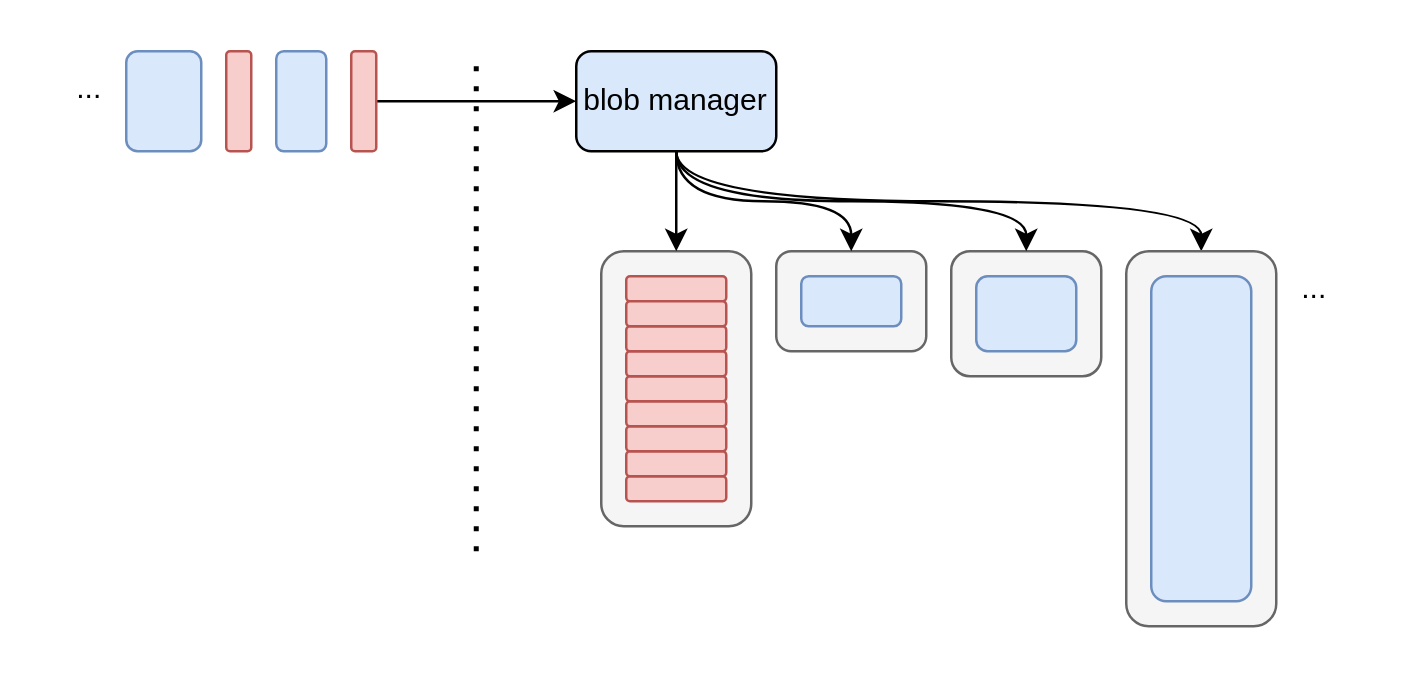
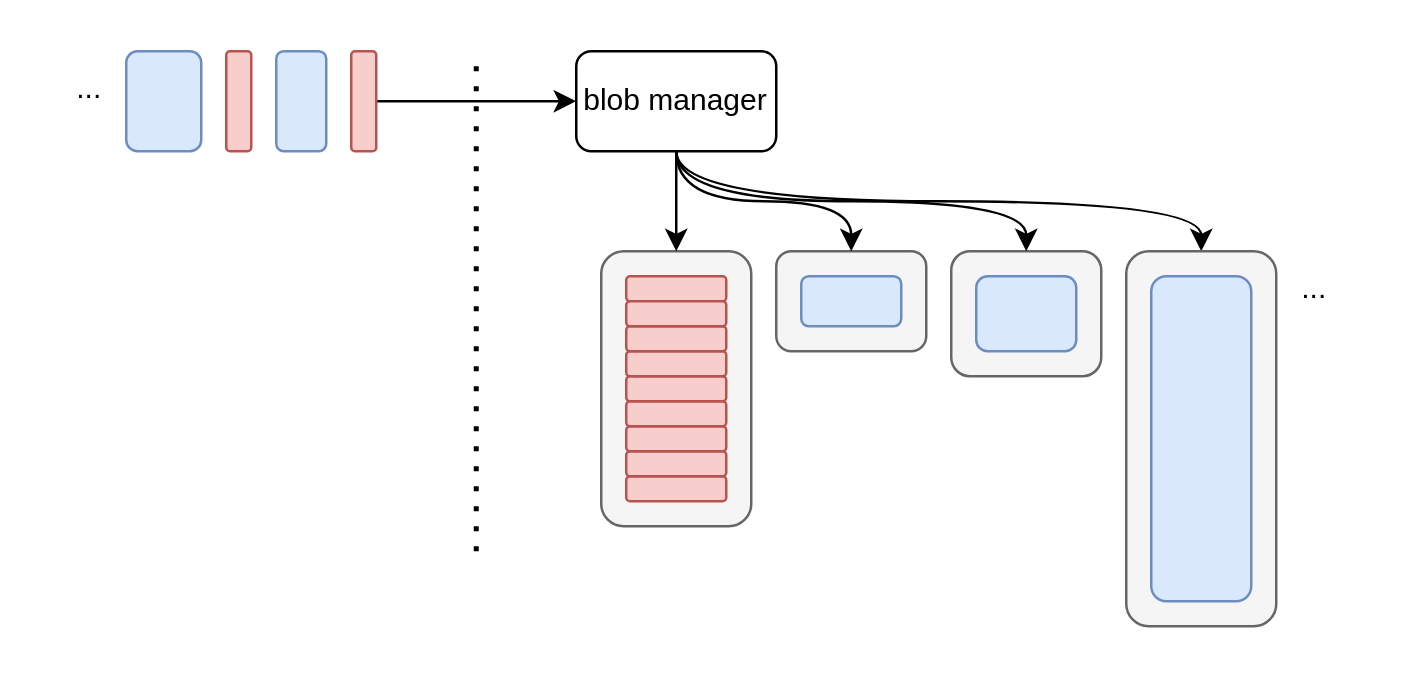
node "blob manager": fillcolor #dae8fc -> #ffffff
